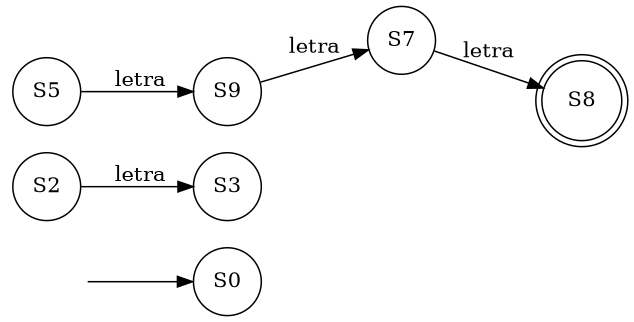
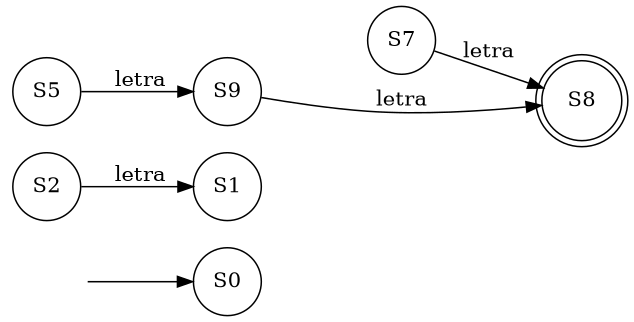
edge "S9" -> "S7": now "S9" -> "S8"
node "S3": label "S3" -> "S1"
